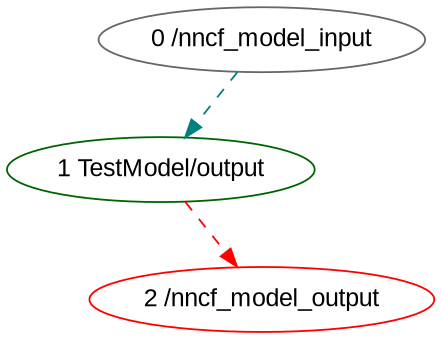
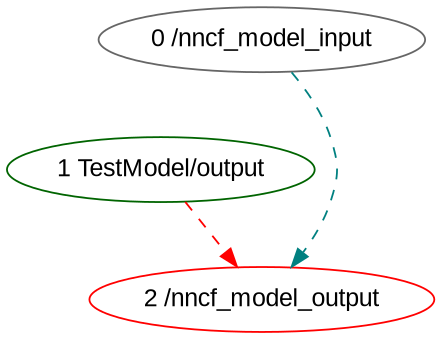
edge "0 /nncf_model_input" -> "1 TestModel/output": now "0 /nncf_model_input" -> "2 /nncf_model_output"
